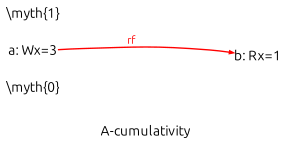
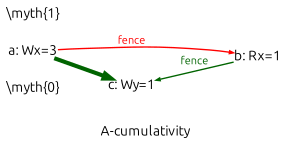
edge "a: Wx=3" -> "b: Rx=1": label "rf" -> "fence"
node "c: Wy=1": added
